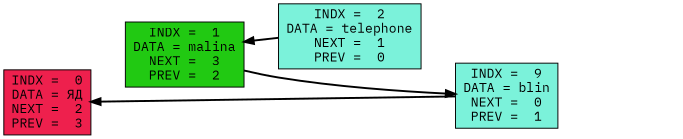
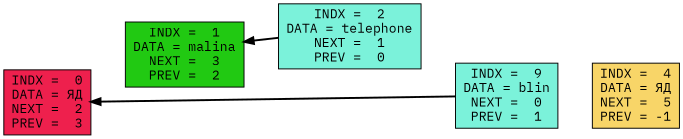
edge "INDX =  1 DATA = malina NEXT =  3 PREV =  2" -> "INDX =  9 DATA = blin NEXT =  0 PREV =  1": removed
node "INDX =  4 DATA = ЯД NEXT =  5 PREV = -1": added
